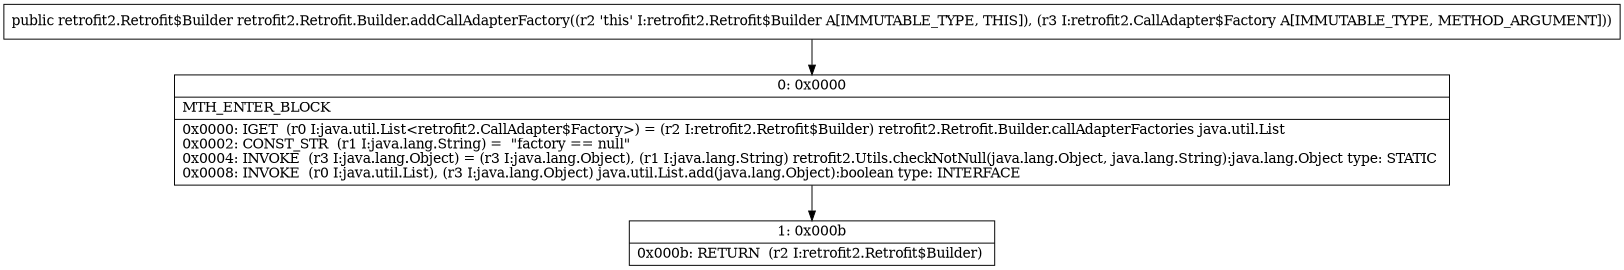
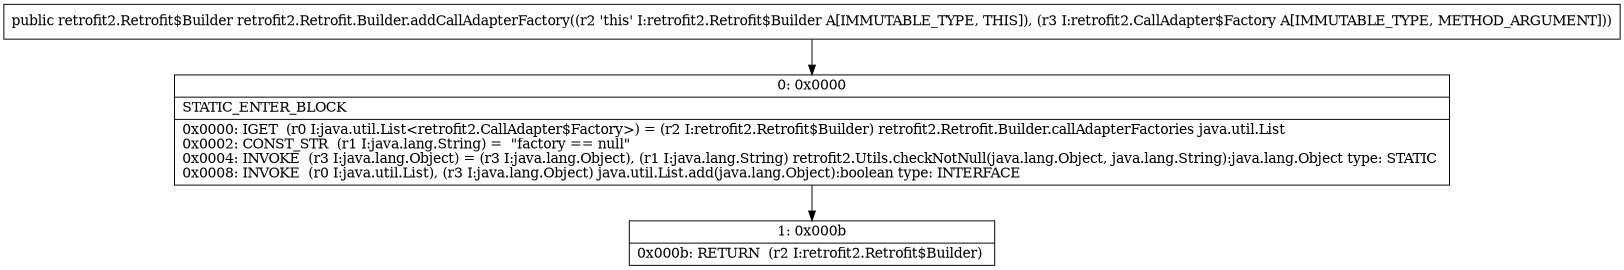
node "0: 0x0000": text "MTH_ENTER_BLOCK" -> "STATIC_ENTER_BLOCK"
